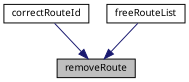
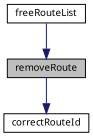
edge "correctRouteId" -> "removeRoute": reversed
